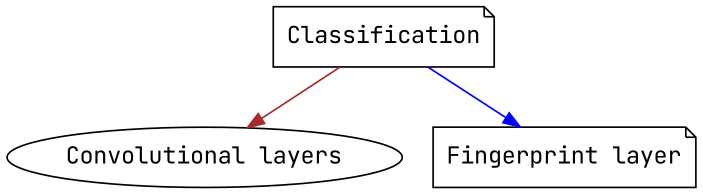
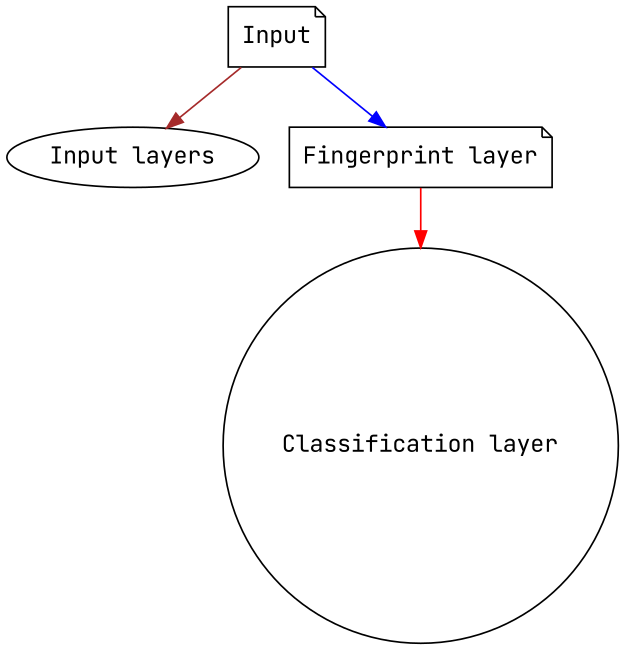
node "Classification": label "Classification" -> "Input"
node "Convolutional layers": label "Convolutional layers" -> "Input layers"
node "Classification layer": added
